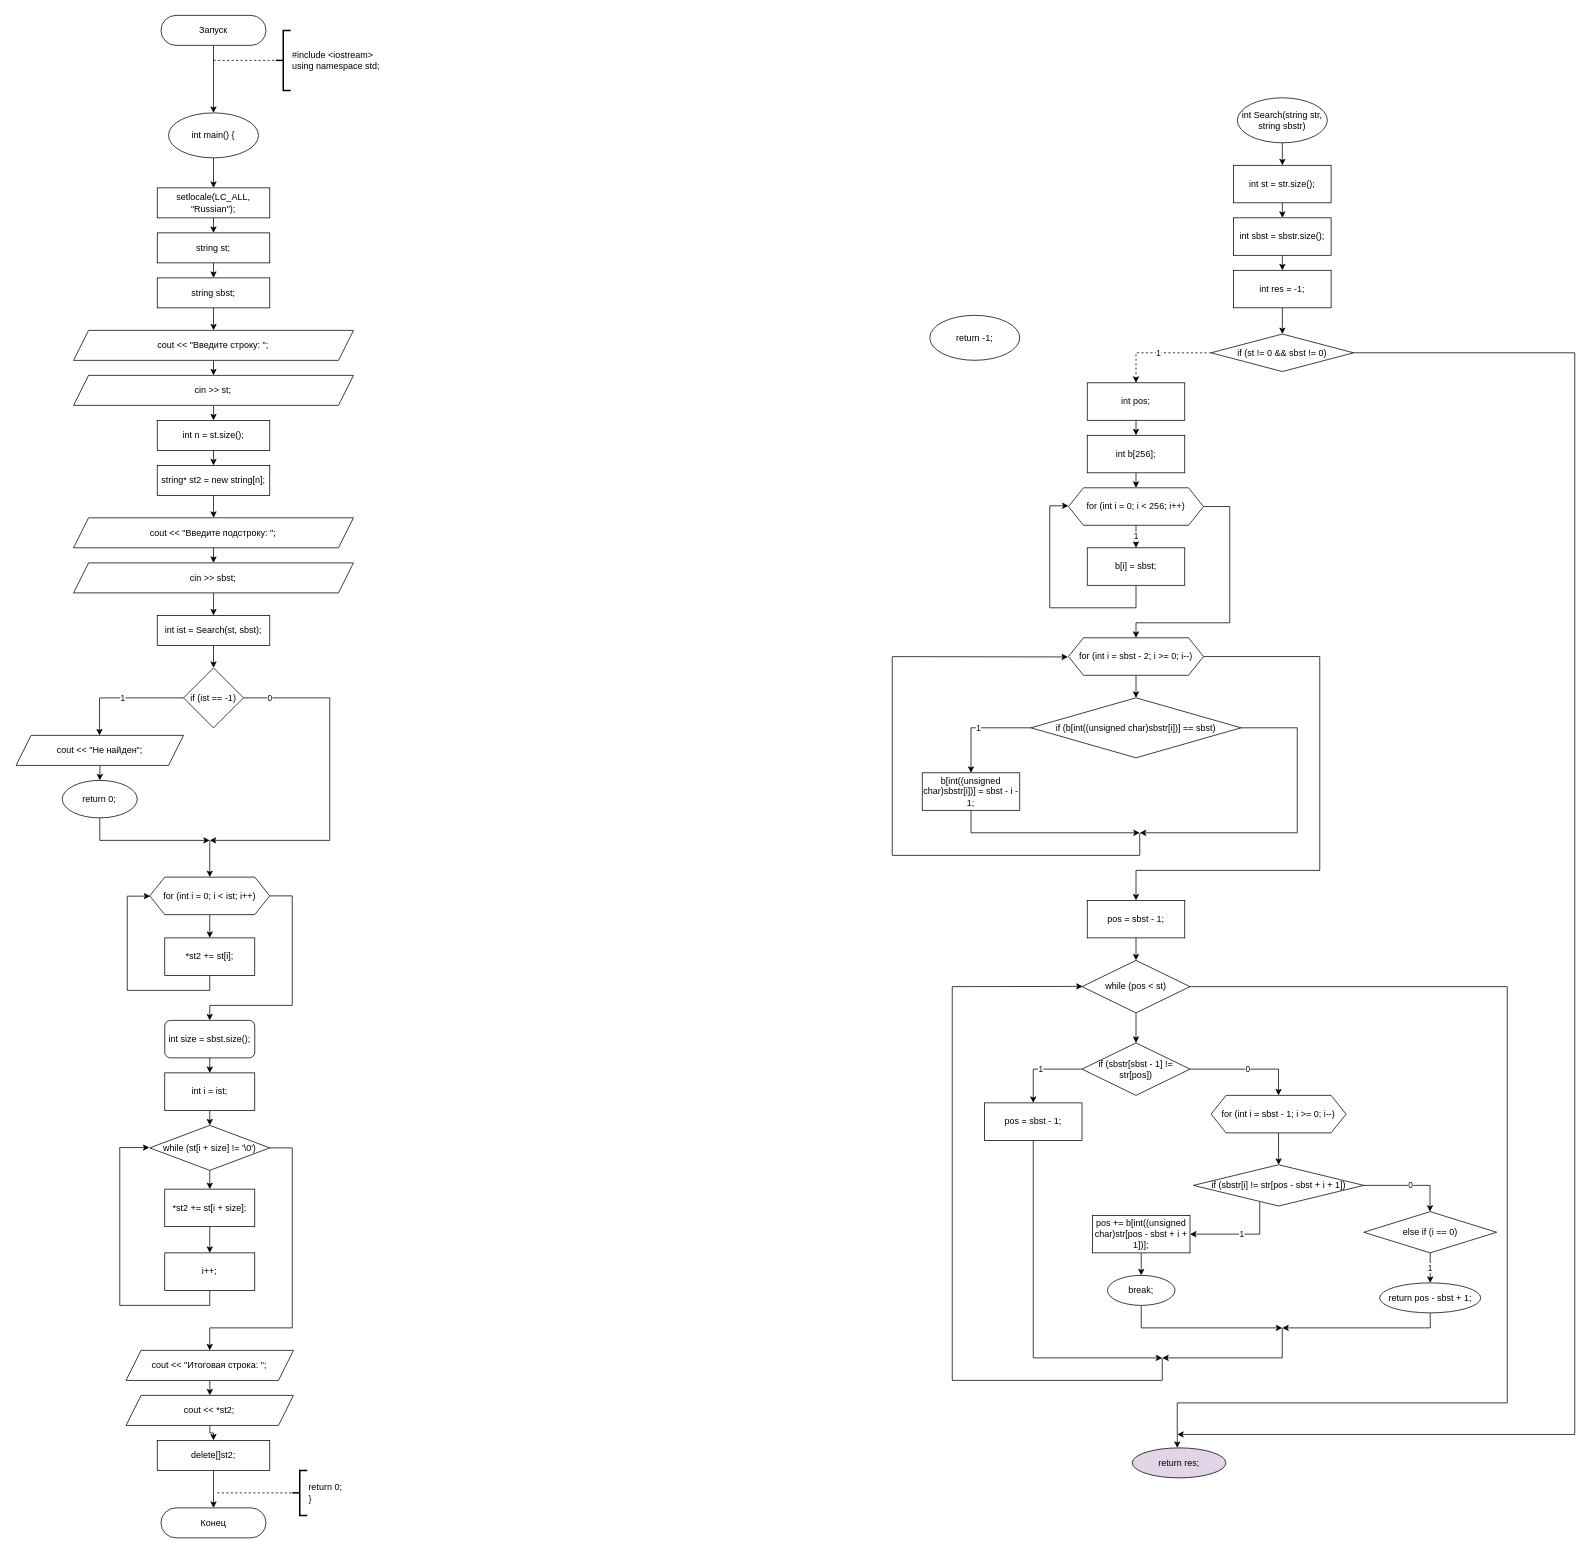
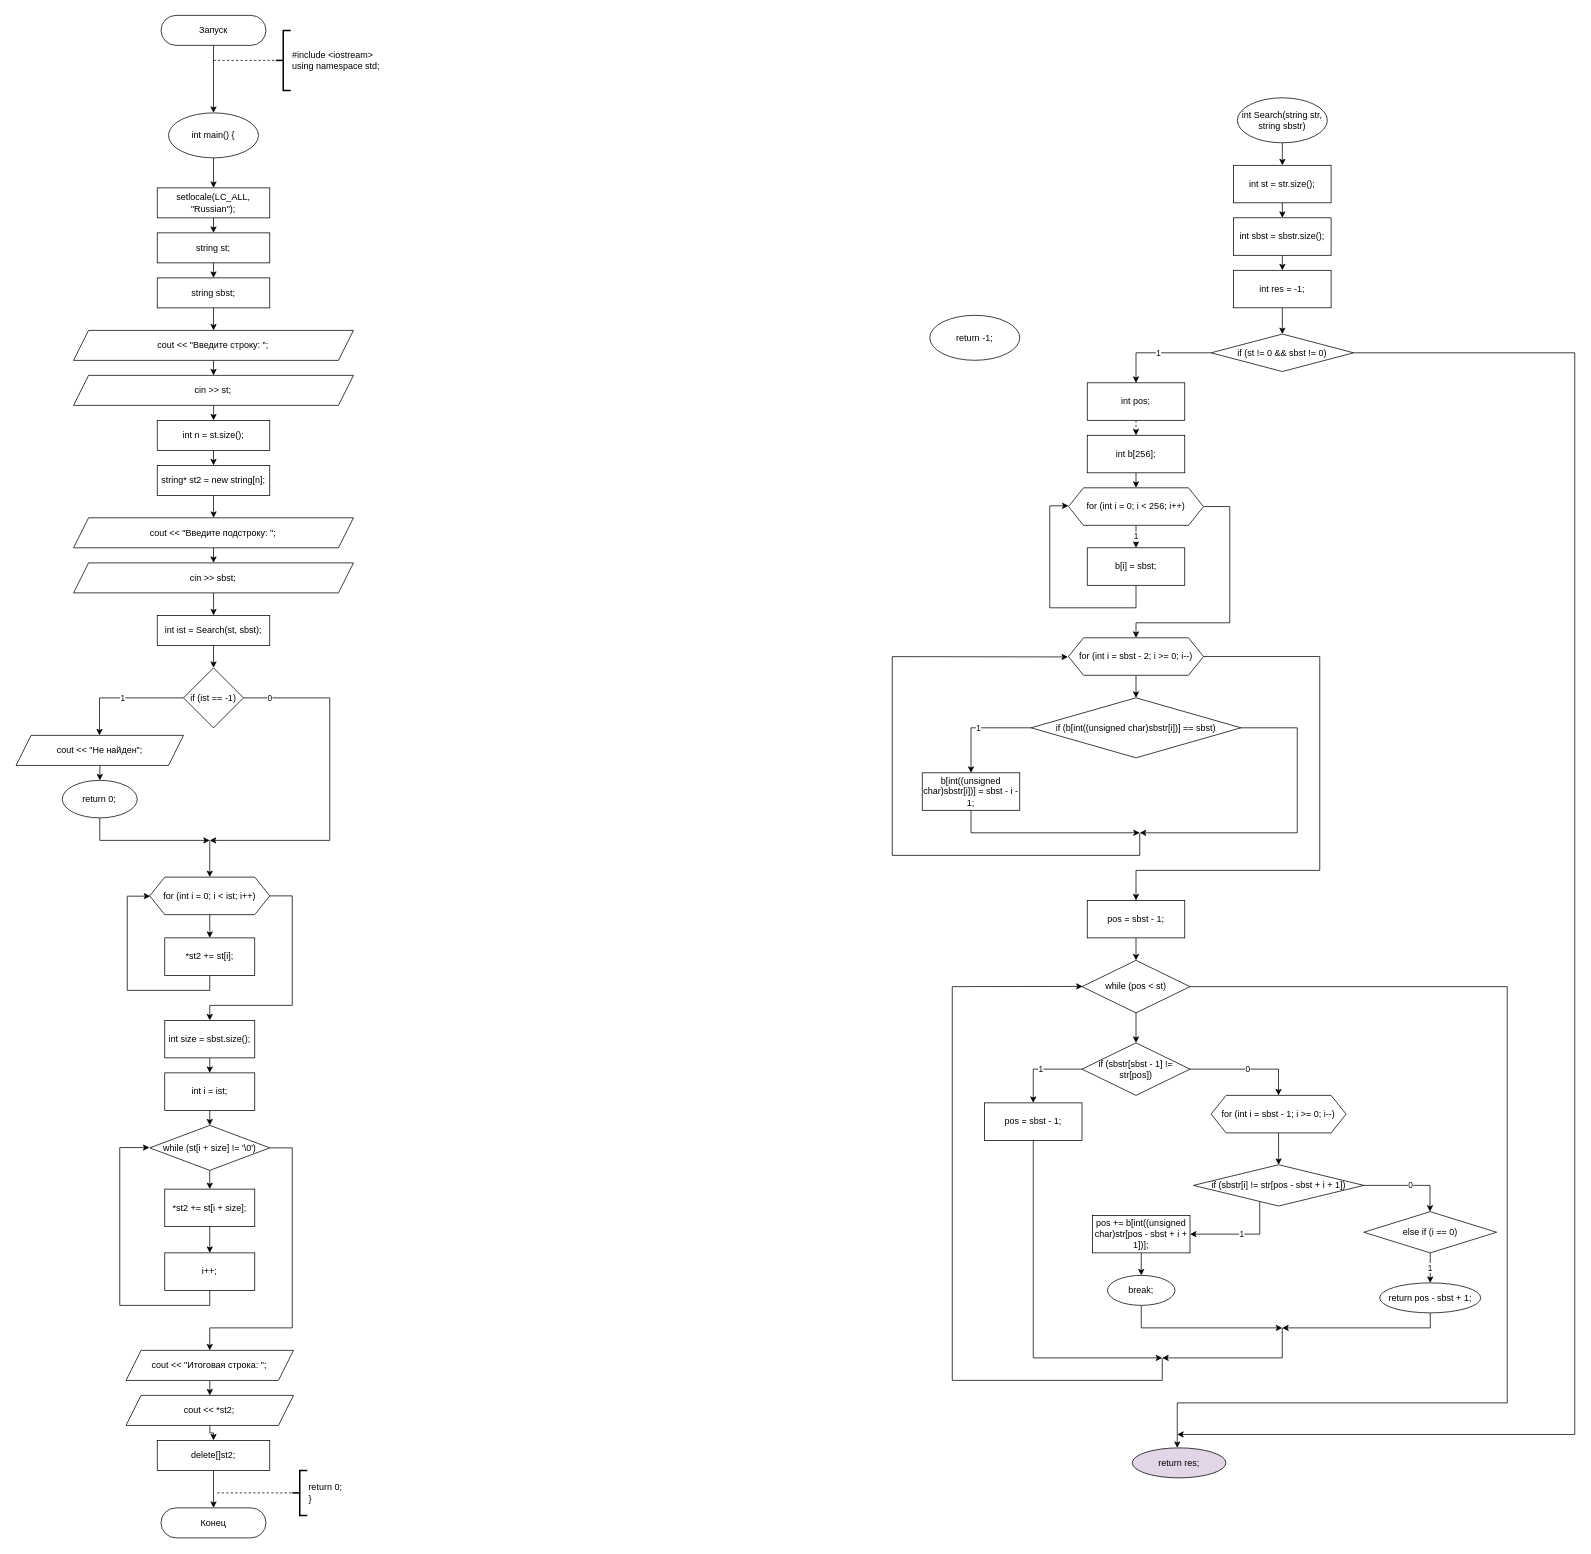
edge "if (st != 0 && sbst != 0)" -> "int pos;": style dashed -> solid
edge "int pos;" -> "int b[256];": style solid -> dashed
node "int size = sbst.size();": shape rounded rectangle -> rectangle
